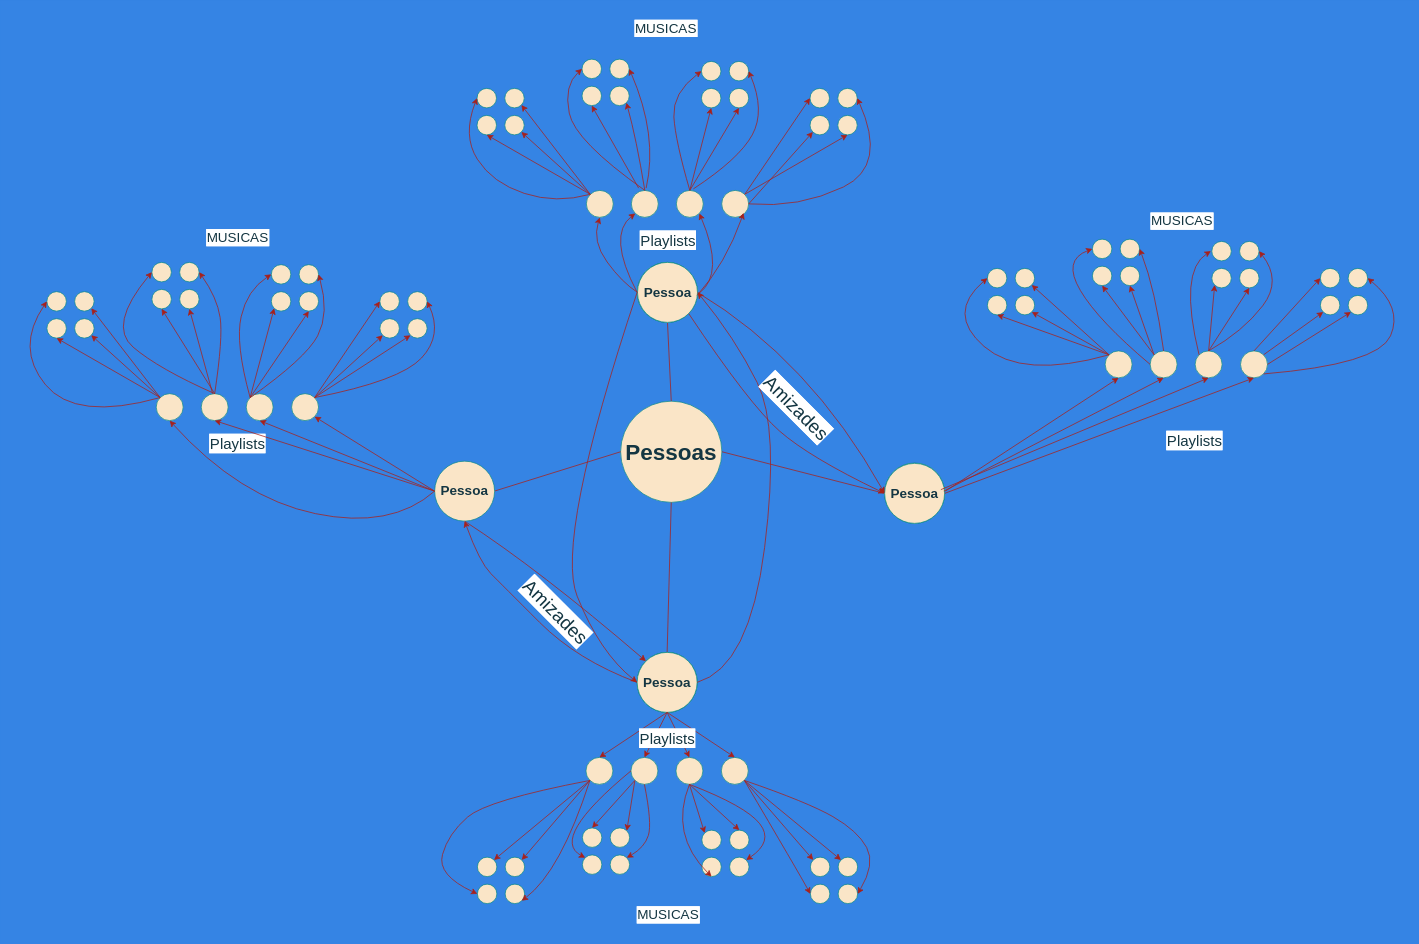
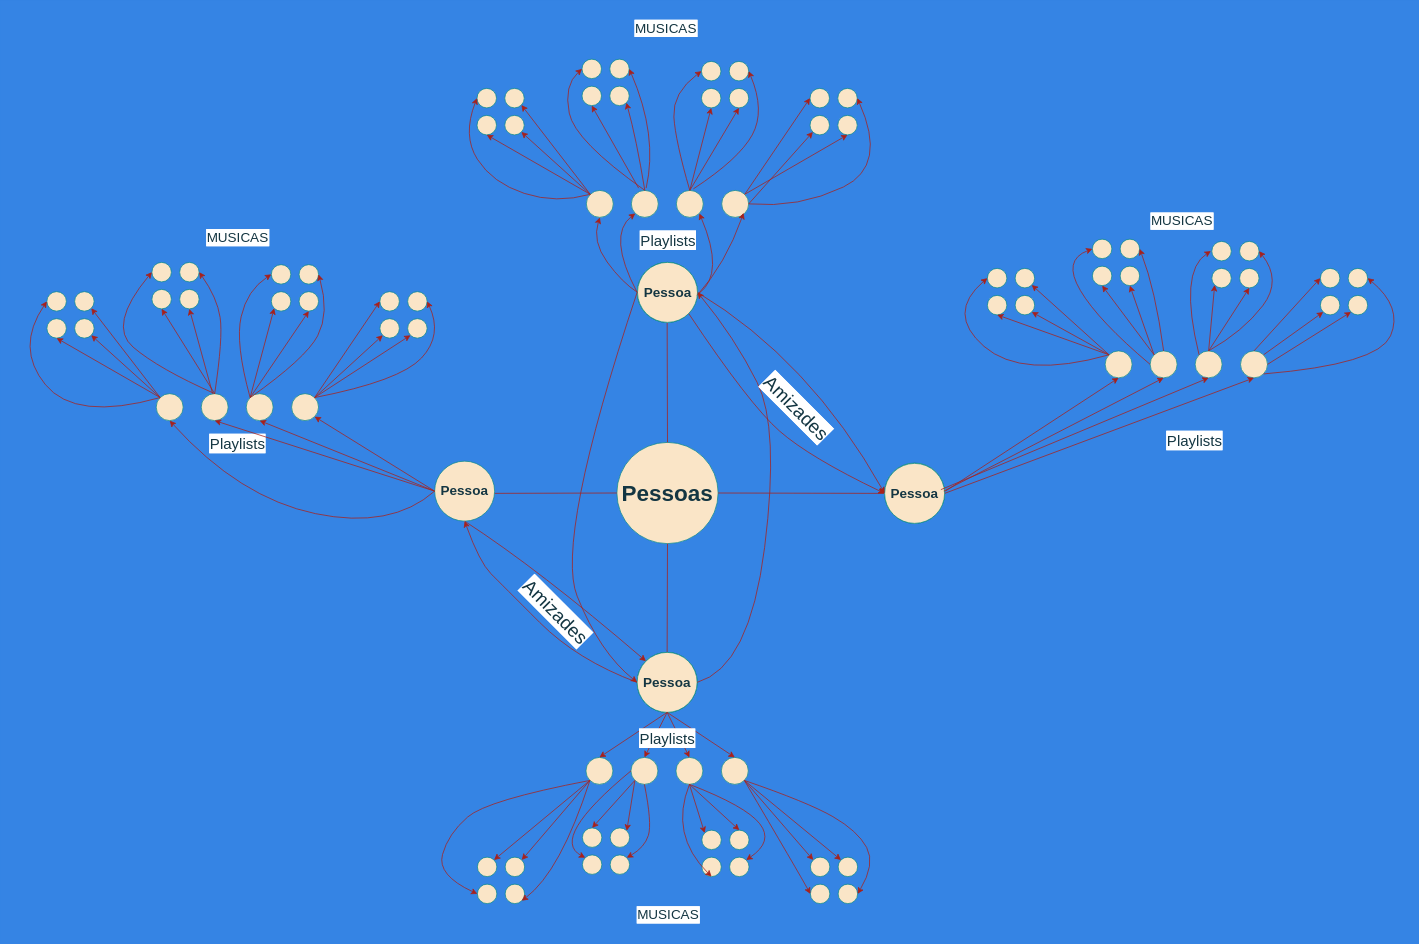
node "Pessoas": moved (671, 452) -> (668, 493)
